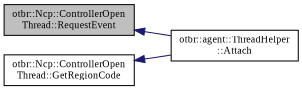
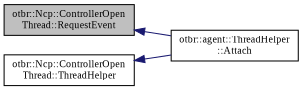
node "otbr::Ncp::ControllerOpen Thread::GetRegionCode": label "otbr::Ncp::ControllerOpen Thread::GetRegionCode" -> "otbr::Ncp::ControllerOpen Thread::ThreadHelper"
